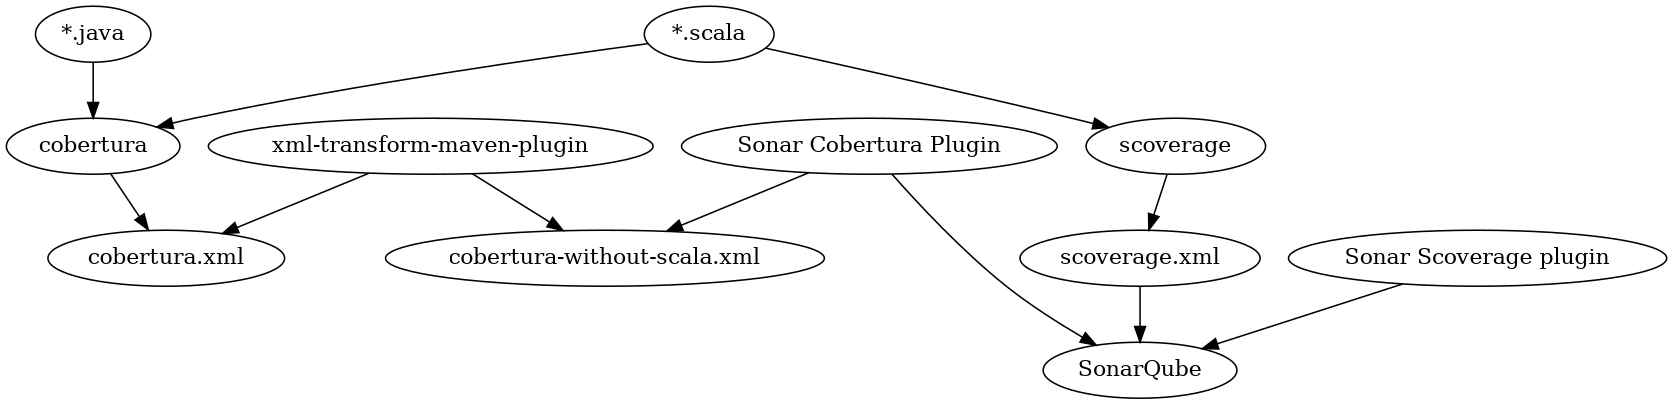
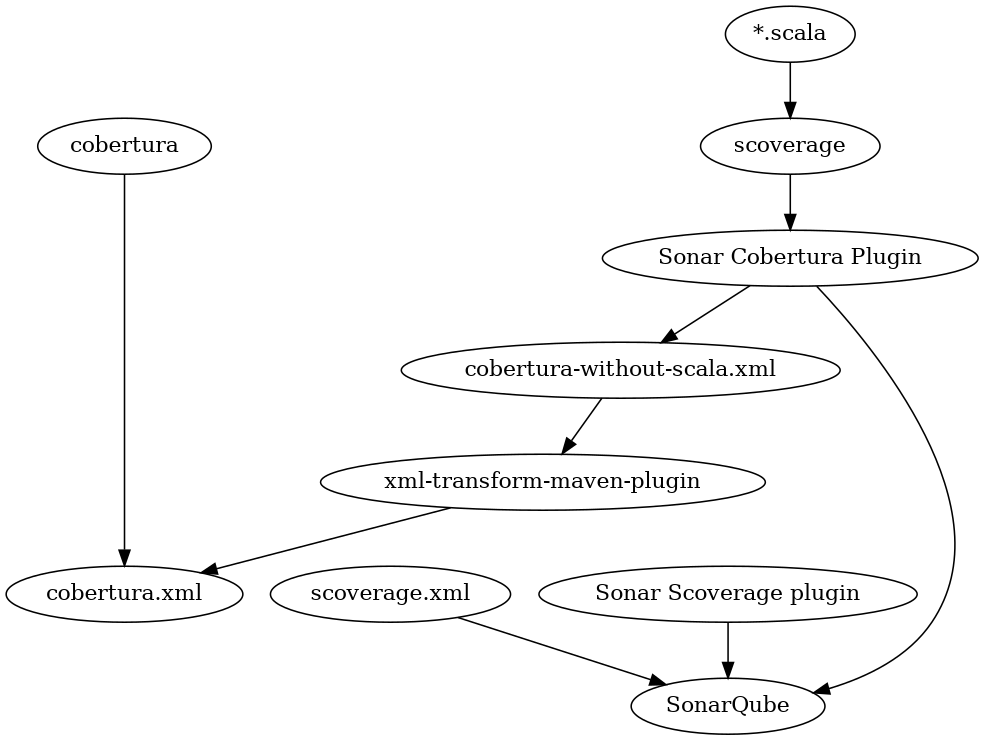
node "*.java": removed
edge "*.scala" -> "cobertura": removed
edge "scoverage" -> "scoverage.xml": now "scoverage" -> "Sonar Cobertura Plugin"
edge "xml-transform-maven-plugin" -> "cobertura-without-scala.xml": reversed
